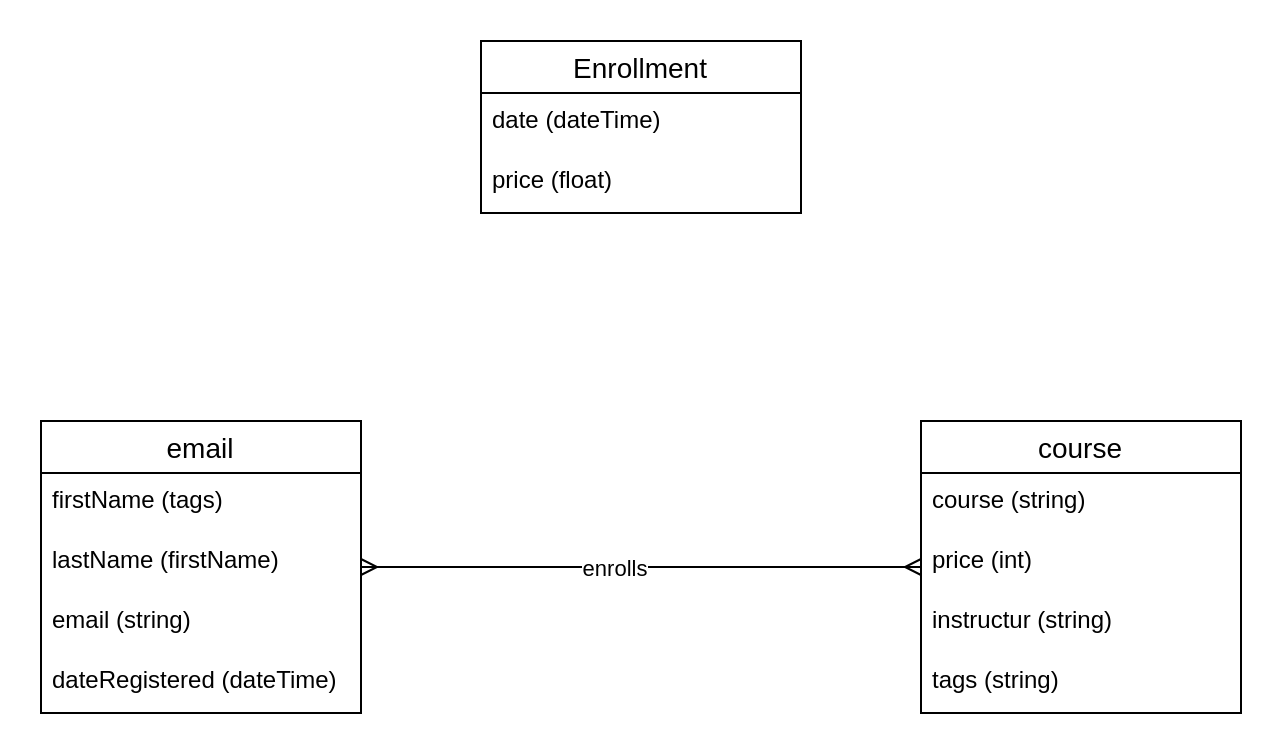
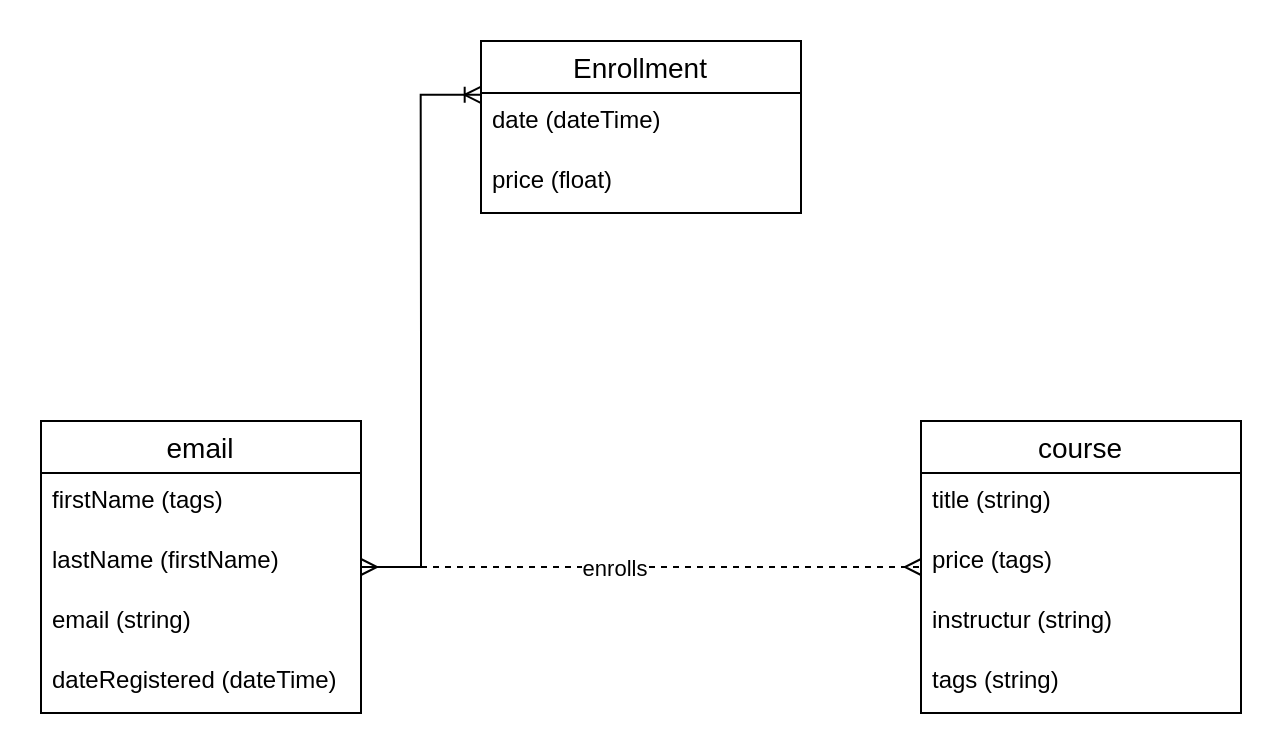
edge "email" -> "Enrollment": added
node "course (string)": label "course (string)" -> "title (string)"
node "price (int)": label "price (int)" -> "price (tags)"
edge "email" -- "course": style solid -> dashed
